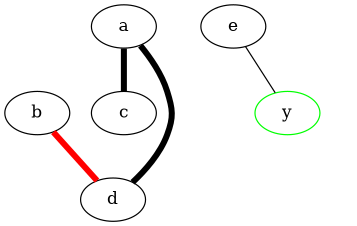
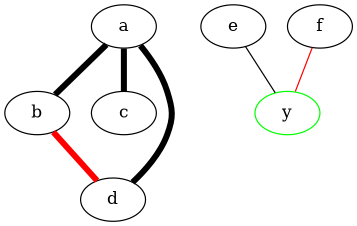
node "f": added
edge "a" -- "b": added
